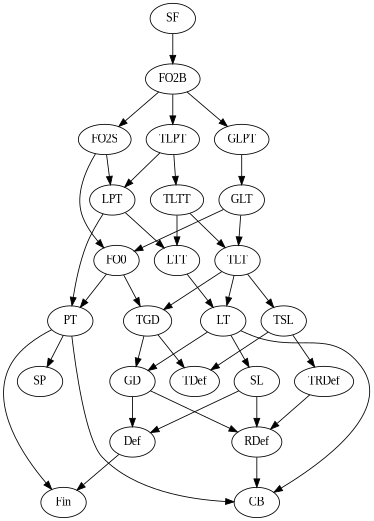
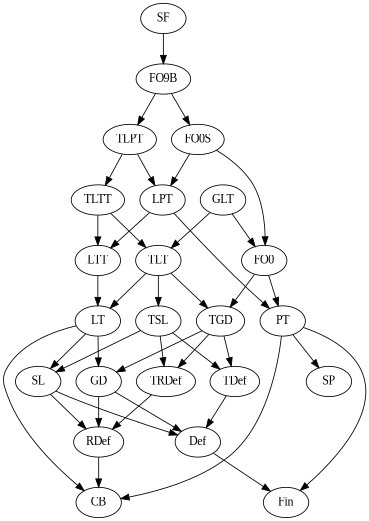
node "FO2B": label "FO2B" -> "FO9B"
node "FO2S": label "FO2S" -> "FO0S"
node "GLPT": removed
edge "TGD" -> "TRDef": added
edge "TSL" -> "SL": added
edge "TDef" -> "Def": added
